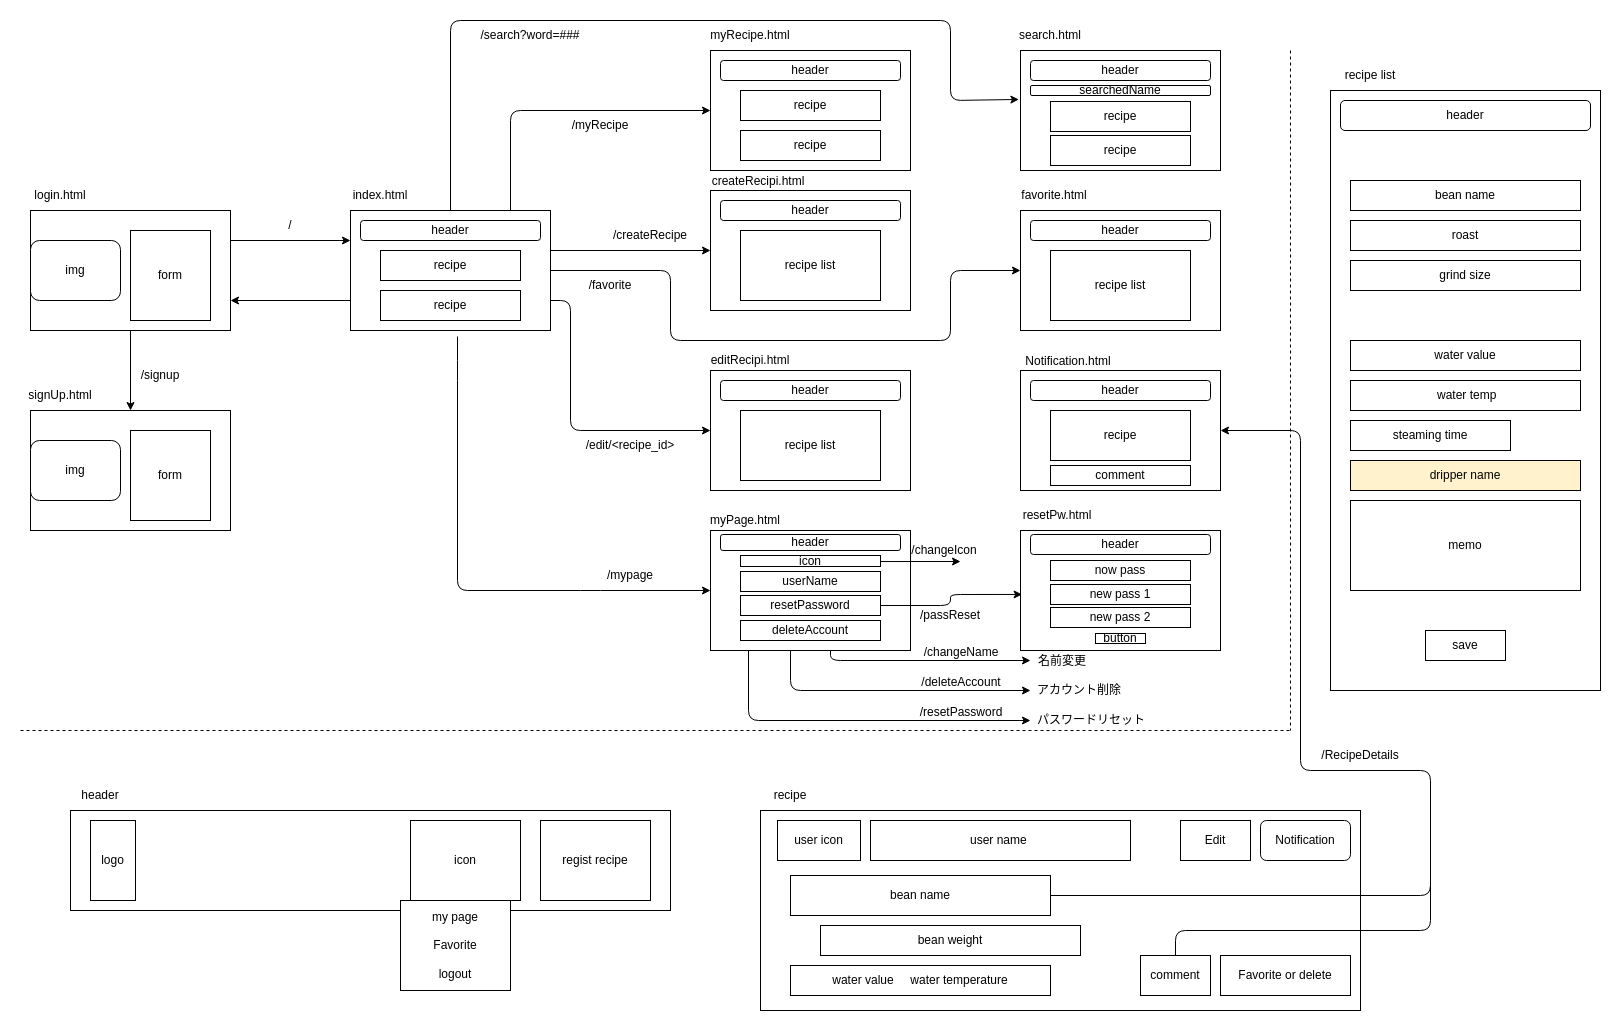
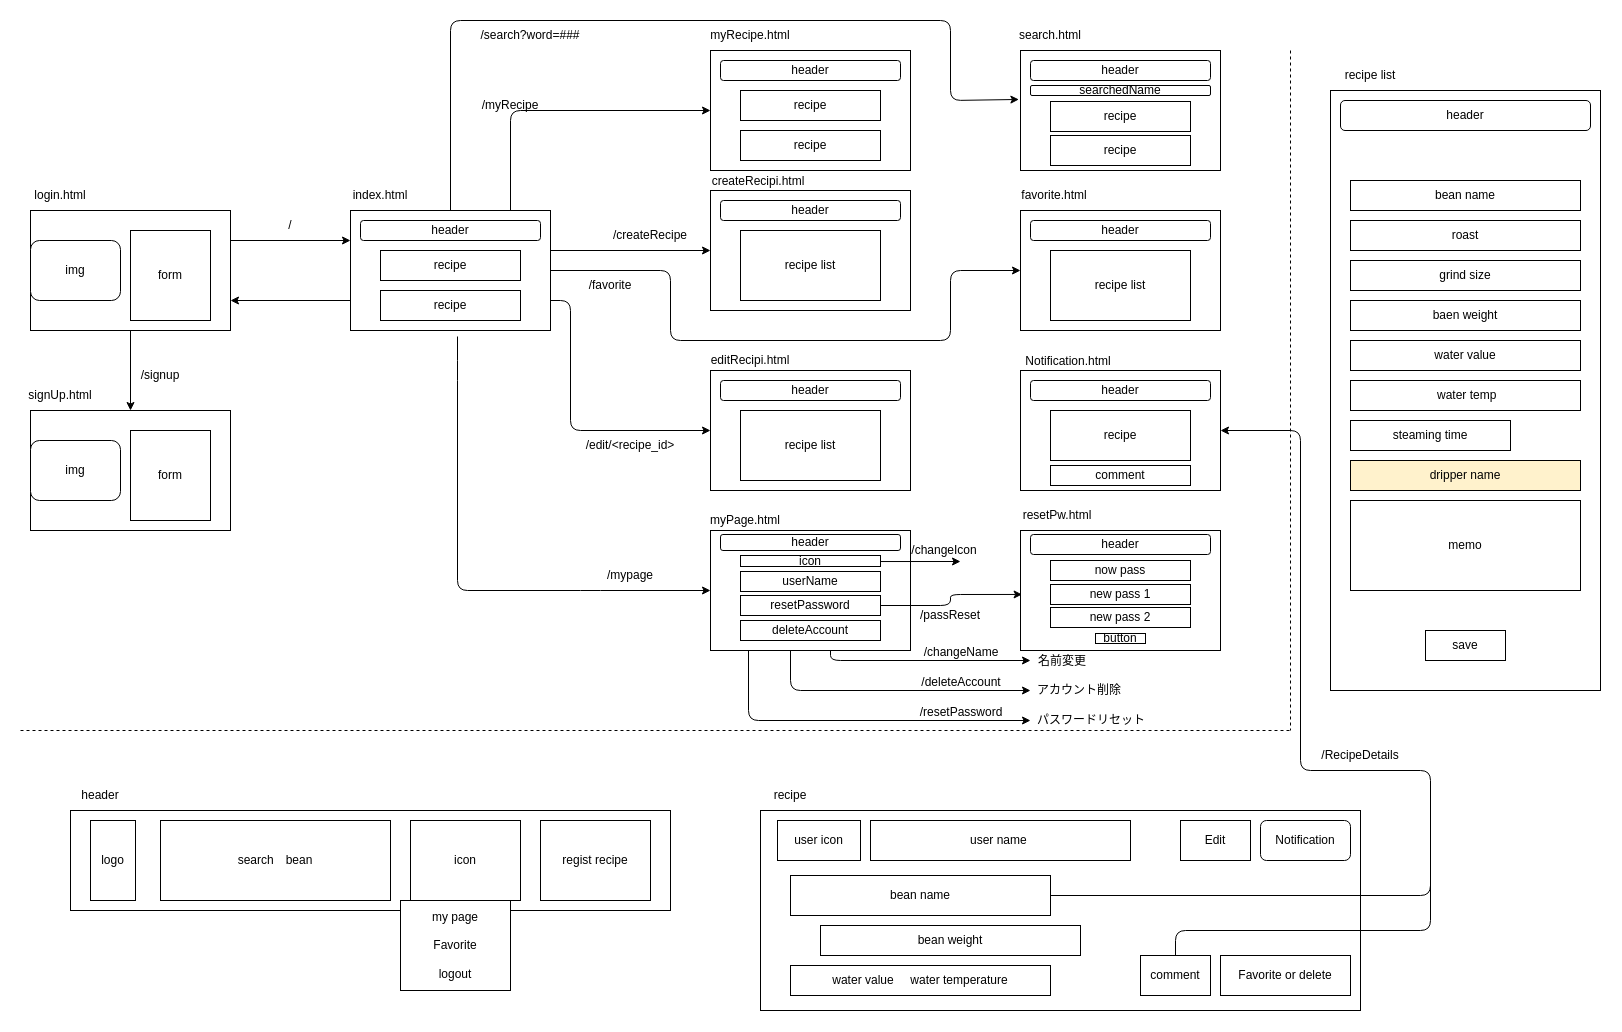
node "/myRecipe": moved (601, 126) -> (511, 106)
node "baen weight": added
node "search bean": added
